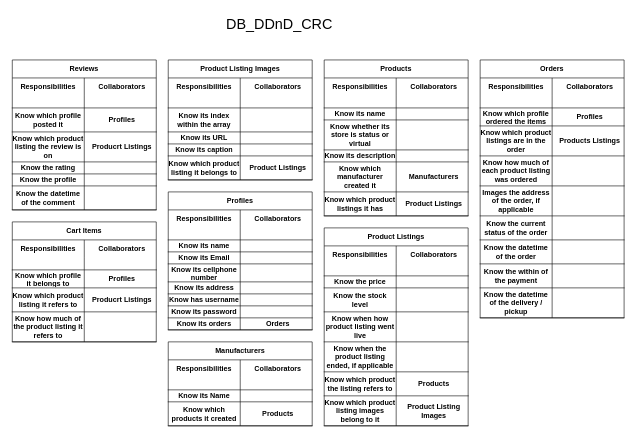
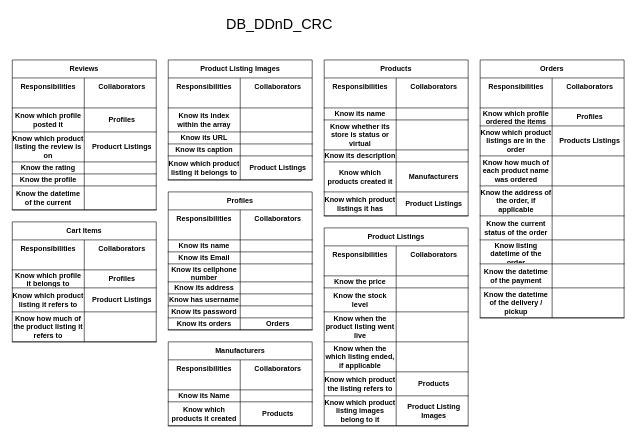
node "Know how much of each product listing was ordered": label "Know how much of each product listing was ordered" -> "Know how much of each product name was ordered"
node "Know which manufacturer created it": label "Know which manufacturer created it" -> "Know which products created it"
node "Know the datetime of the comment": label "Know the datetime of the comment" -> "Know the datetime of the current"
node "Images the address of the order, if applicable": label "Images the address of the order, if applicable" -> "Know the address of the order, if applicable"
node "Know the datetime of the order": label "Know the datetime of the order" -> "Know listing datetime of the order"
node "Know the within of the payment": label "Know the within of the payment" -> "Know the datetime of the payment"
node "Know when how product listing went live": label "Know when how product listing went live" -> "Know when the product listing went live"
node "Know when the product listing ended, if applicable": label "Know when the product listing ended, if applicable" -> "Know when the which listing ended, if applicable"
